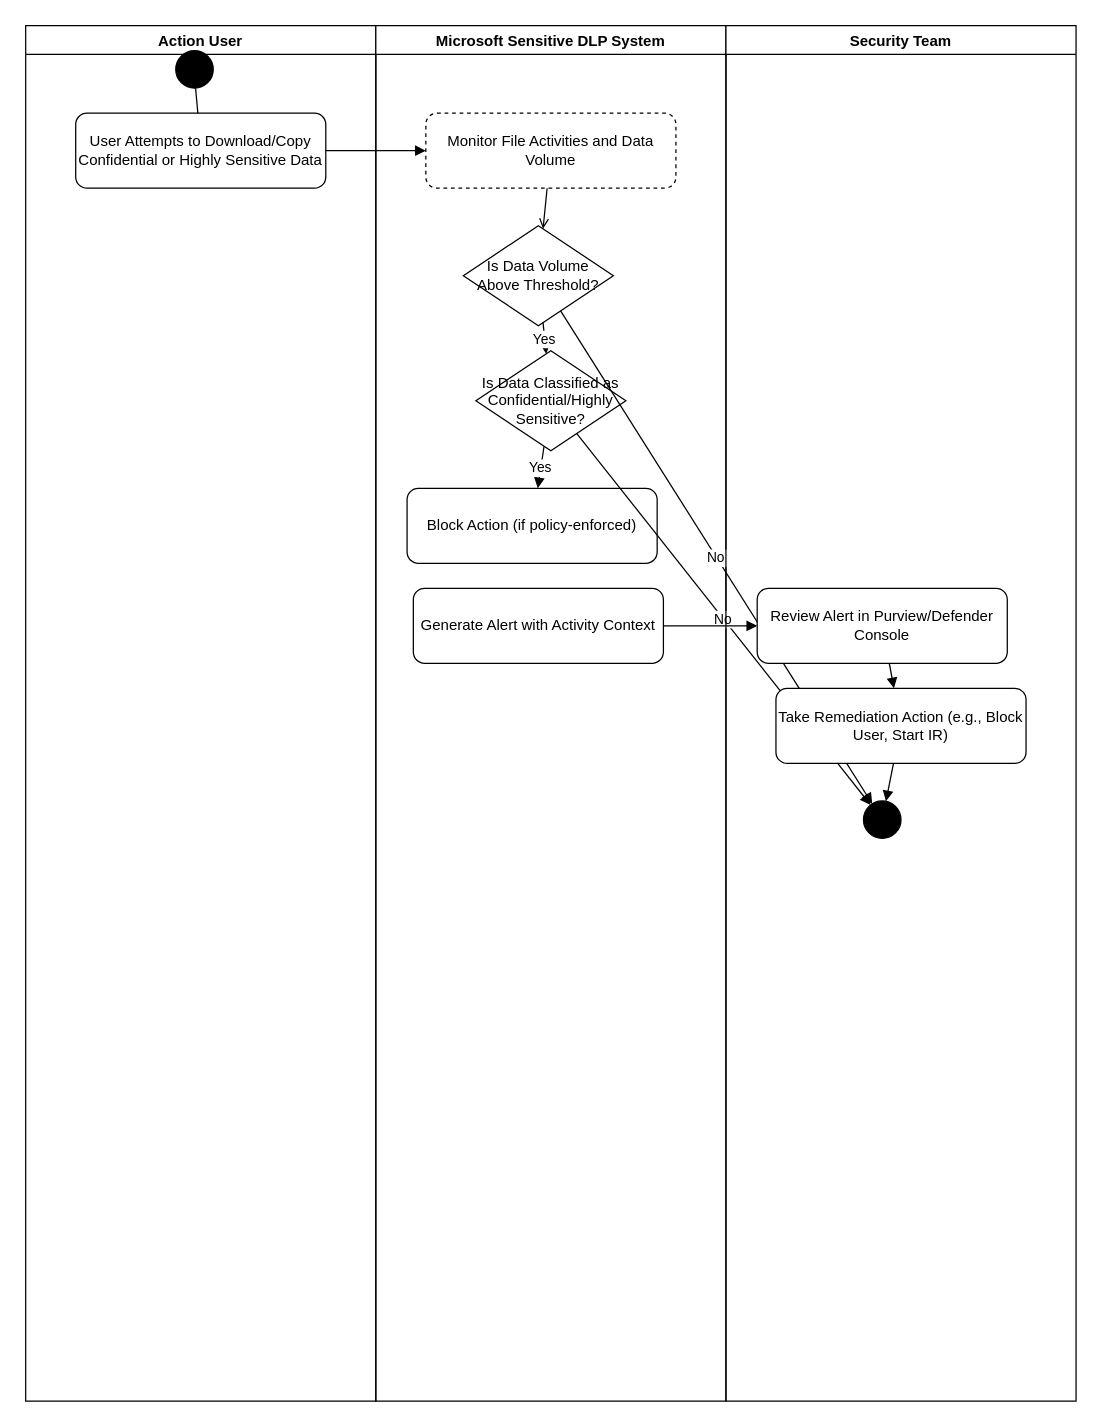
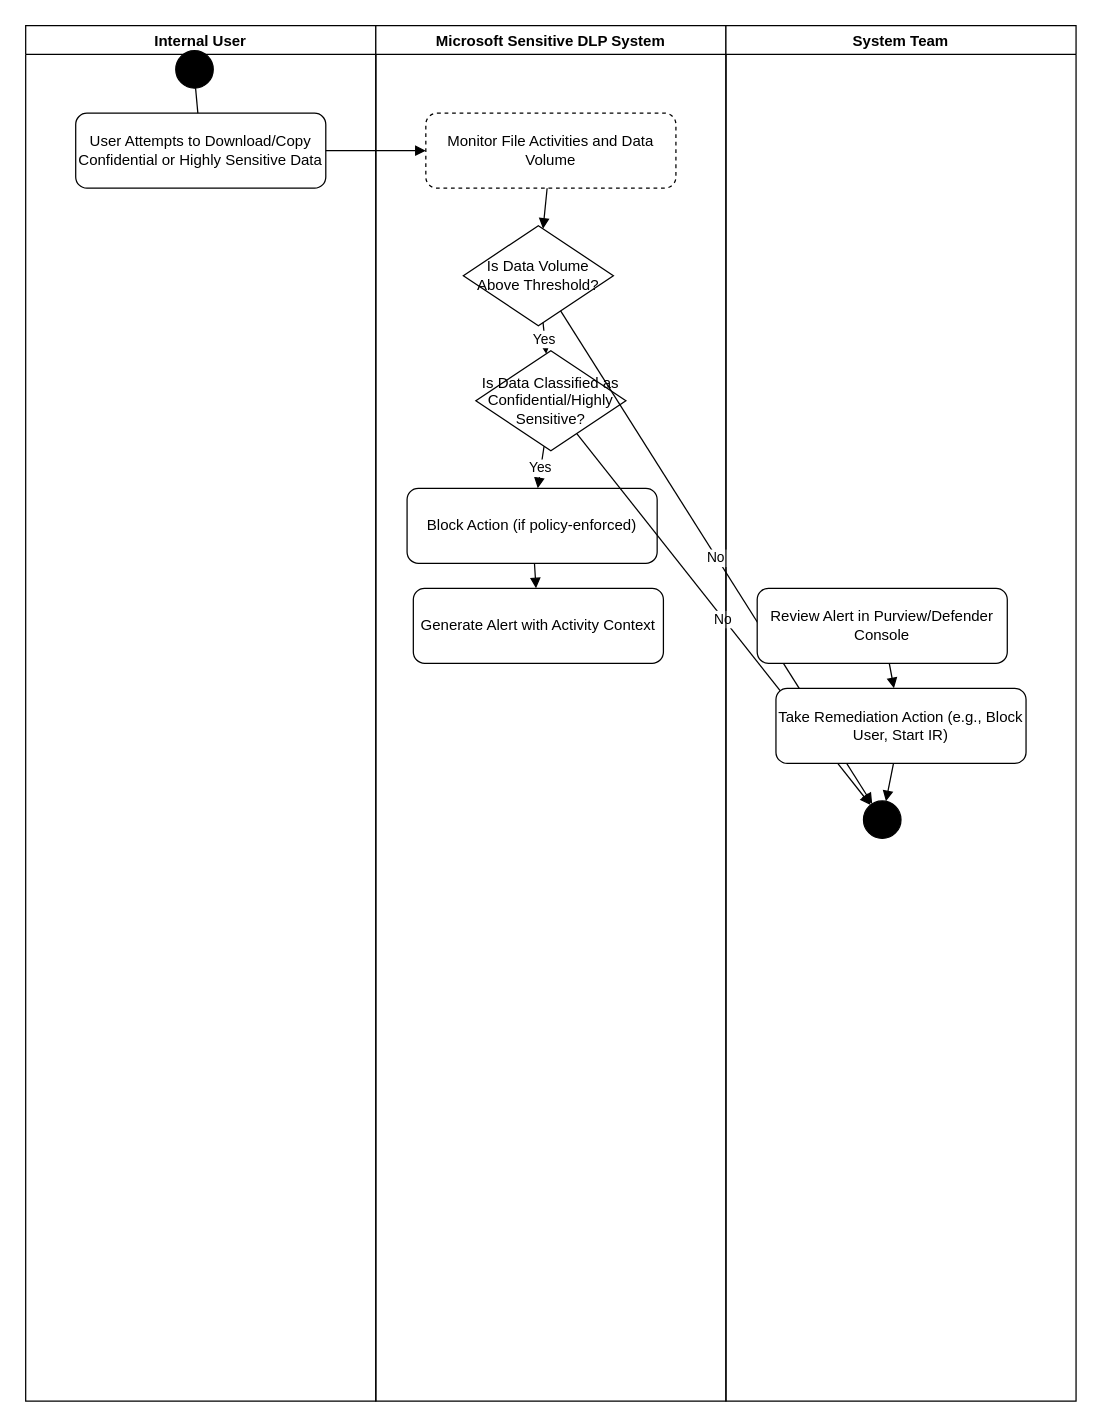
node "Action User": label "Action User" -> "Internal User"
node "Security Team": label "Security Team" -> "System Team"
edge "Monitor File Activities and Data Volume" -> "Is Data Volume Above Threshold?": arrowhead open -> block
edge "Block Action (if policy-enforced)" -> "Generate Alert with Activity Context": added
edge "Generate Alert with Activity Context" -> "Review Alert in Purview/Defender Console": removed
